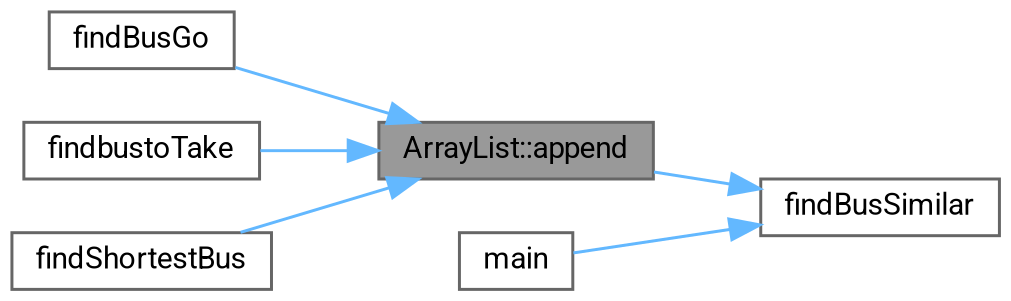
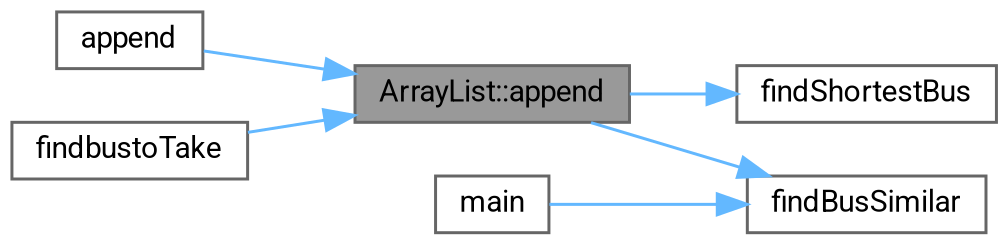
node "findBusGo": label "findBusGo" -> "append"
edge "findShortestBus" -> "ArrayList::append": reversed
